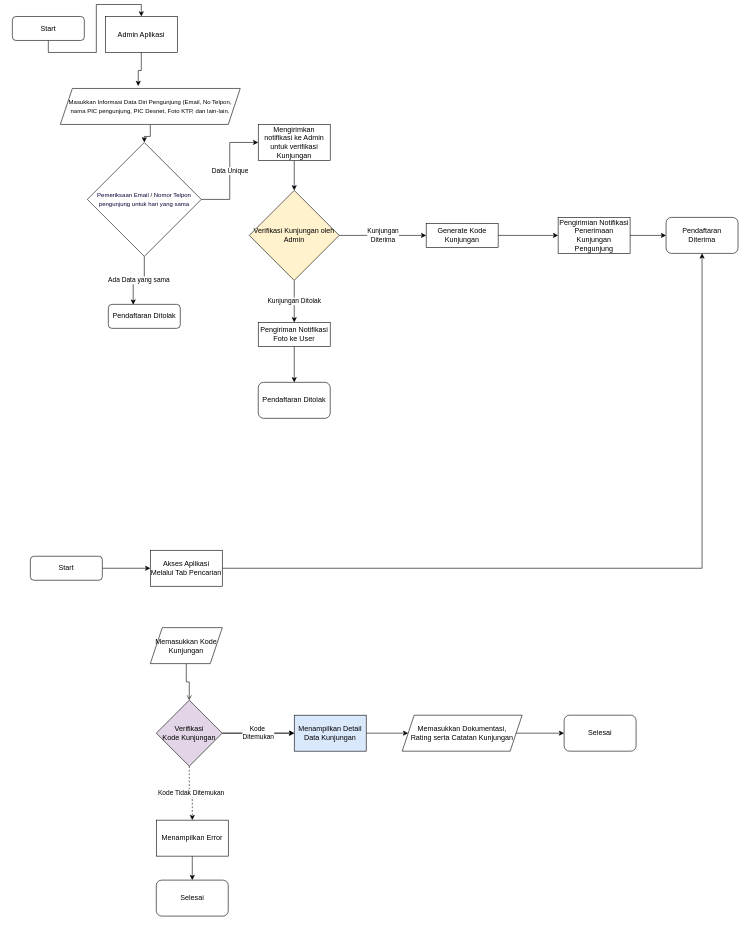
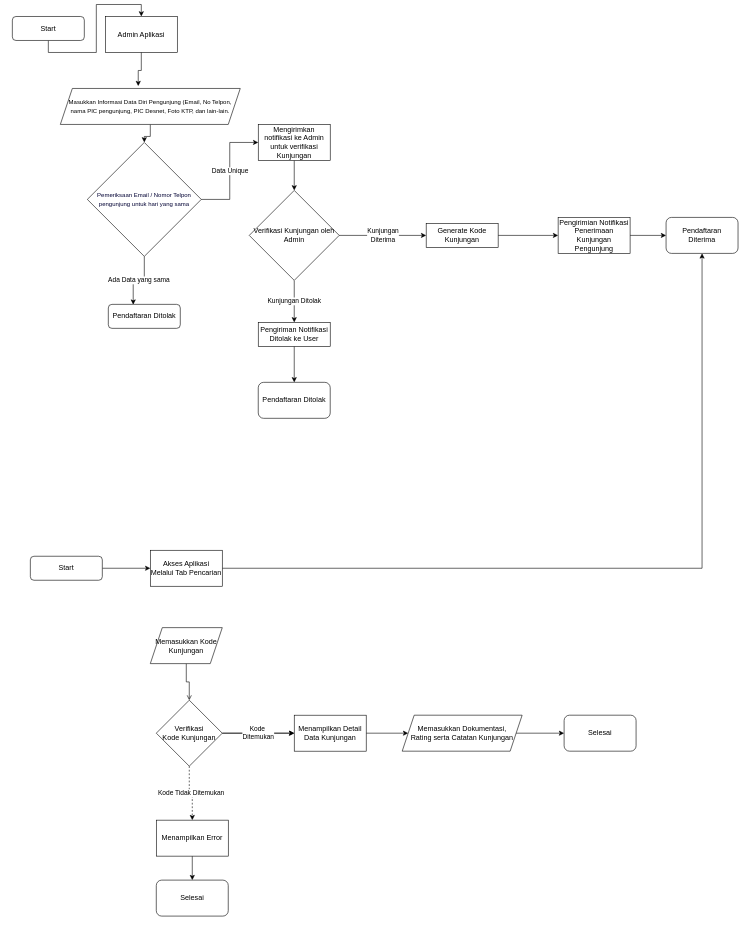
node "Verifikasi Kunjungan oleh Admin": fillcolor #fff2cc -> #ffffff
node "Pengiriman Notifikasi Foto ke User": label "Pengiriman Notifikasi Foto ke User" -> "Pengiriman Notifikasi Ditolak ke User"
node "Verifikasi Kode Kunjungan": fillcolor #e1d5e7 -> #ffffff
node "Menampilkan Detail Data Kunjungan": fillcolor #dae8fc -> #ffffff
